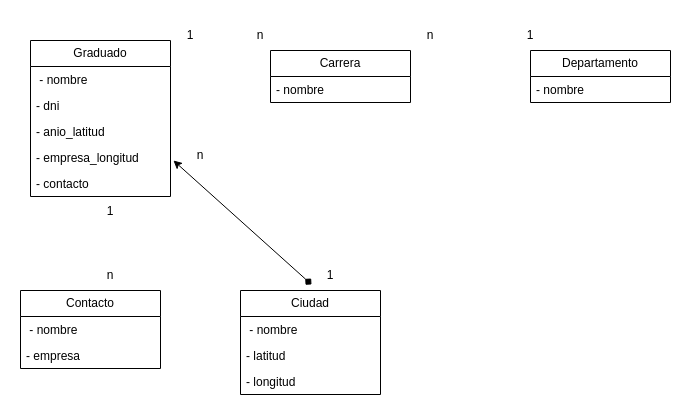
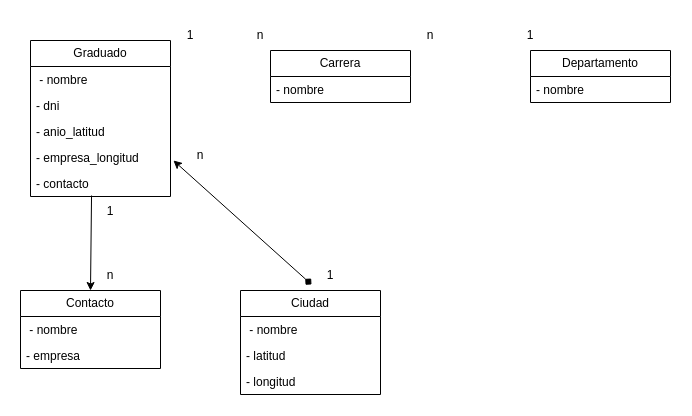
edge "- contacto" -> "Contacto": added
